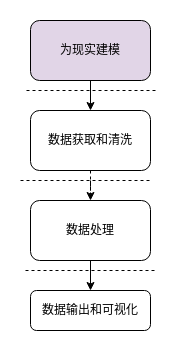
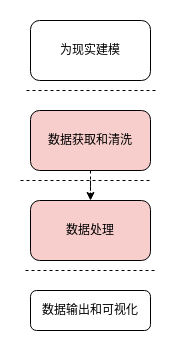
node "为现实建模": fillcolor #e1d5e7 -> #ffffff
edge "为现实建模" -> "数据获取和清洗": removed
node "数据获取和清洗": fillcolor #ffffff -> #f8cecc
node "数据处理": fillcolor #ffffff -> #f8cecc
edge "数据处理" -> "数据输出和可视化": removed
